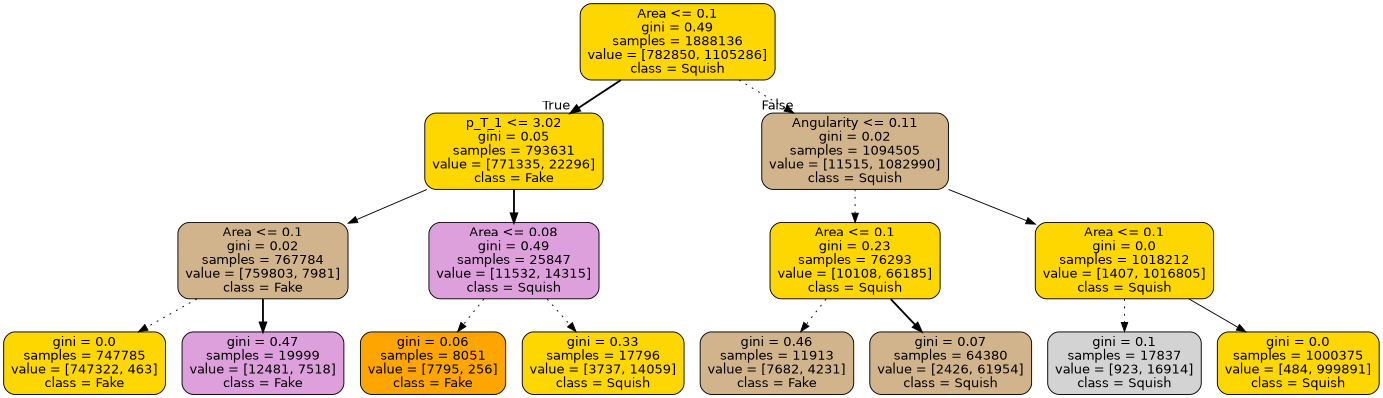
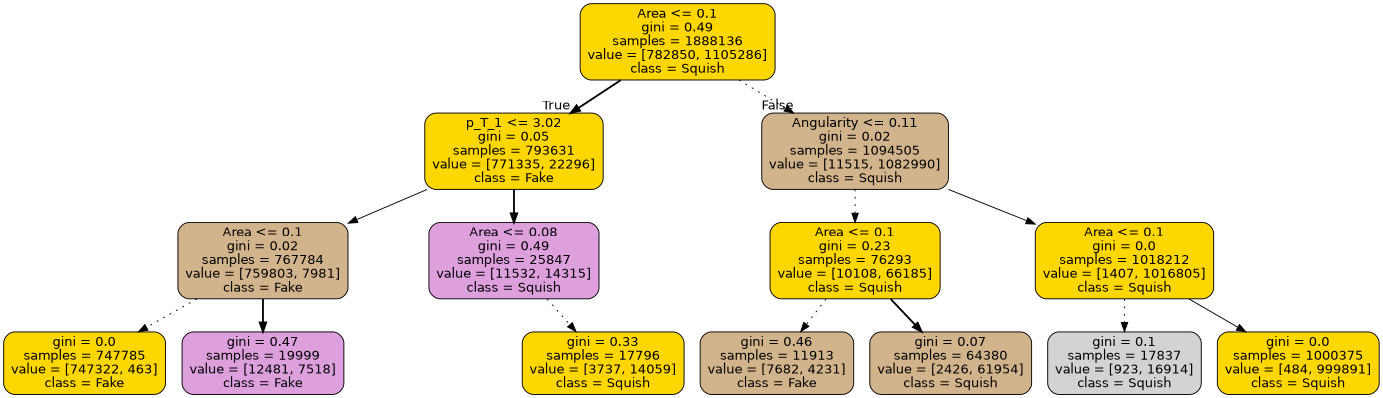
node "gini = 0.06 samples = 8051 value = [7795, 256] class = Fake": removed
